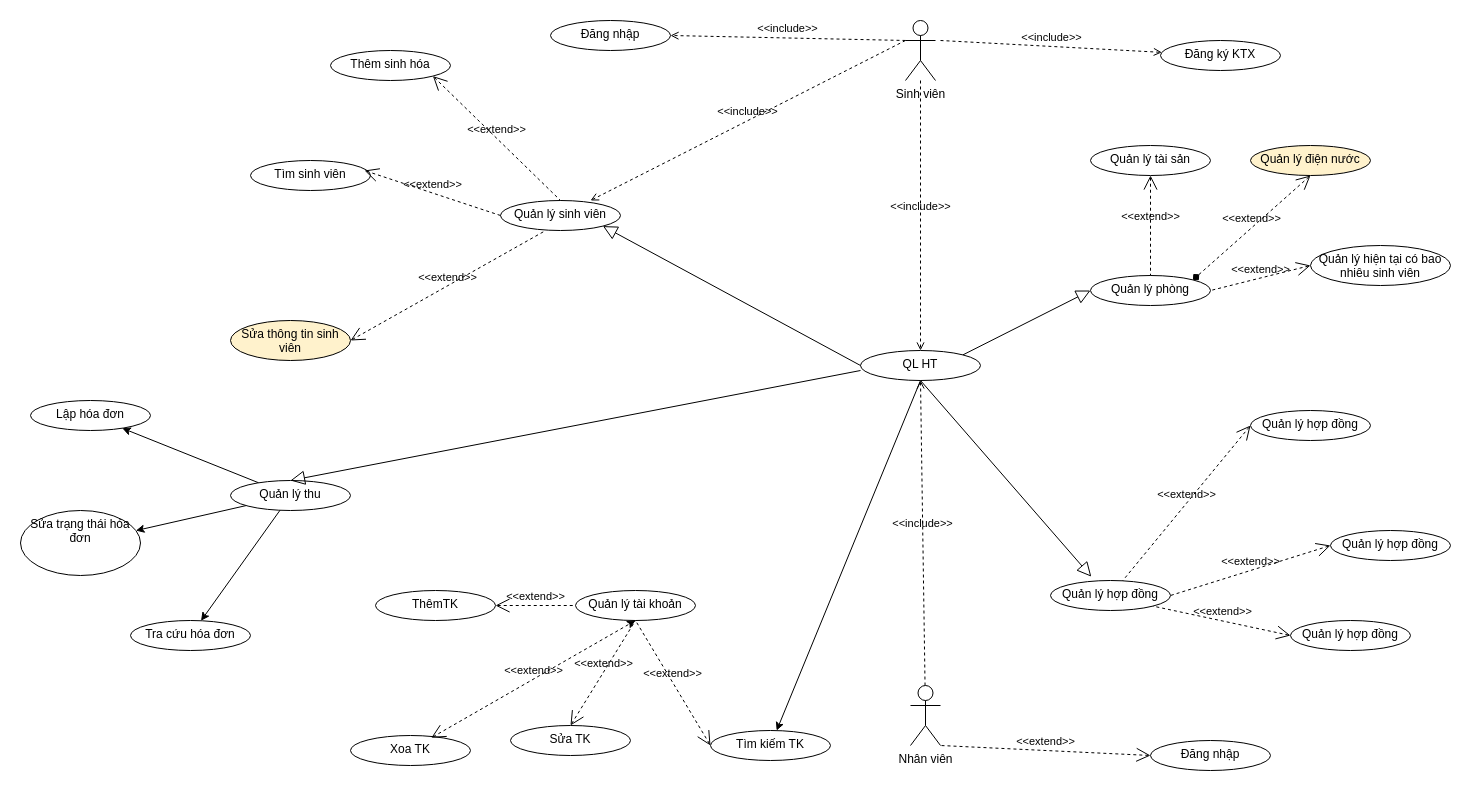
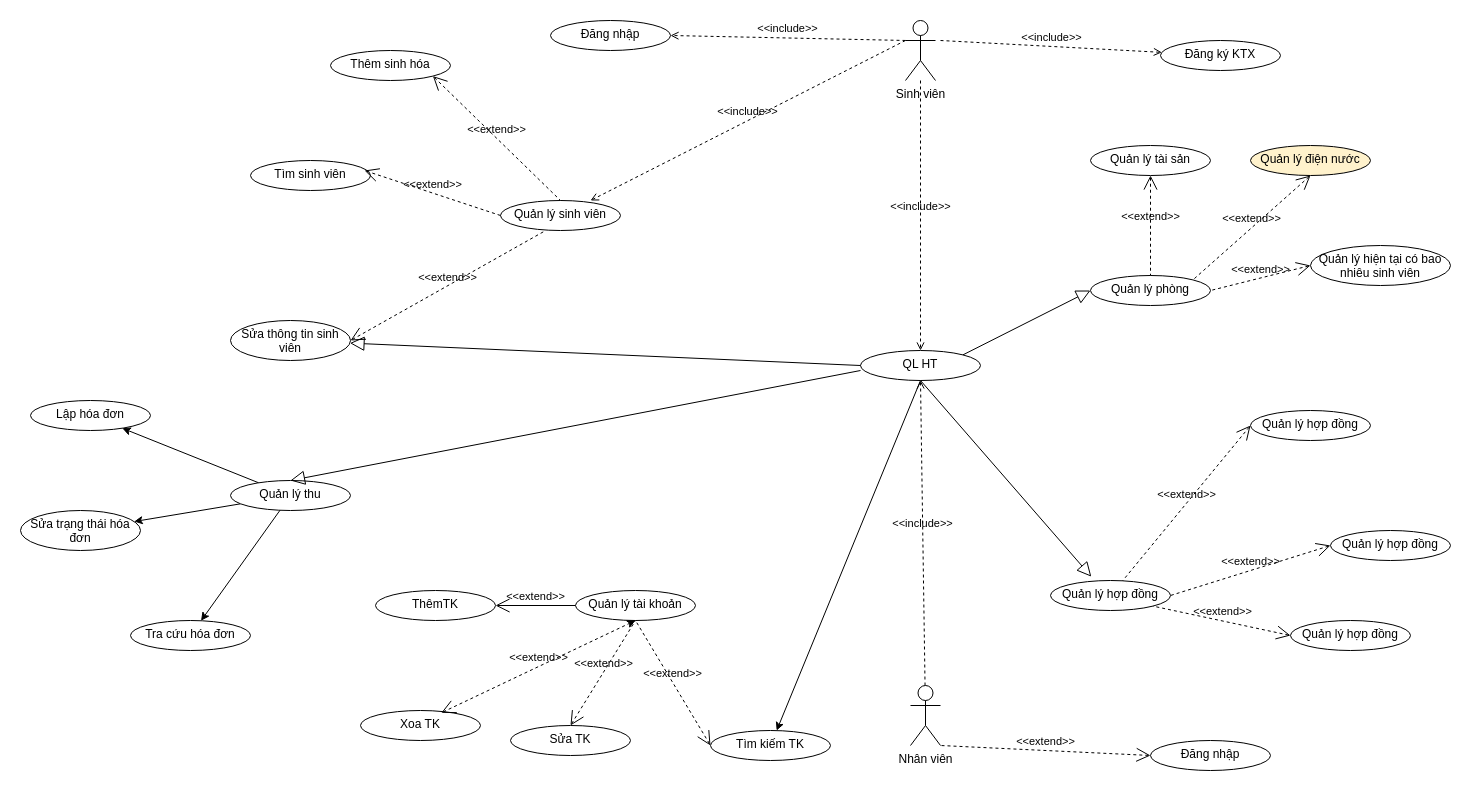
edge "Quản lý điện nước" -- "Quản lý phòng": arrowhead diamond -> none
edge "QL HT" -> "Quản lý sinh viên": now "QL HT" -> "Sửa thông tin sinh viên"
node "Sửa thông tin sinh viên": fillcolor #fff2cc -> #ffffff
node "Sửa trạng thái hóa đơn": size 120x65 -> 120x40
edge "Quản lý tài khoản" -> "ThêmTK": style dashed -> solid
node "Xoa TK": moved (411, 751) -> (421, 726)
